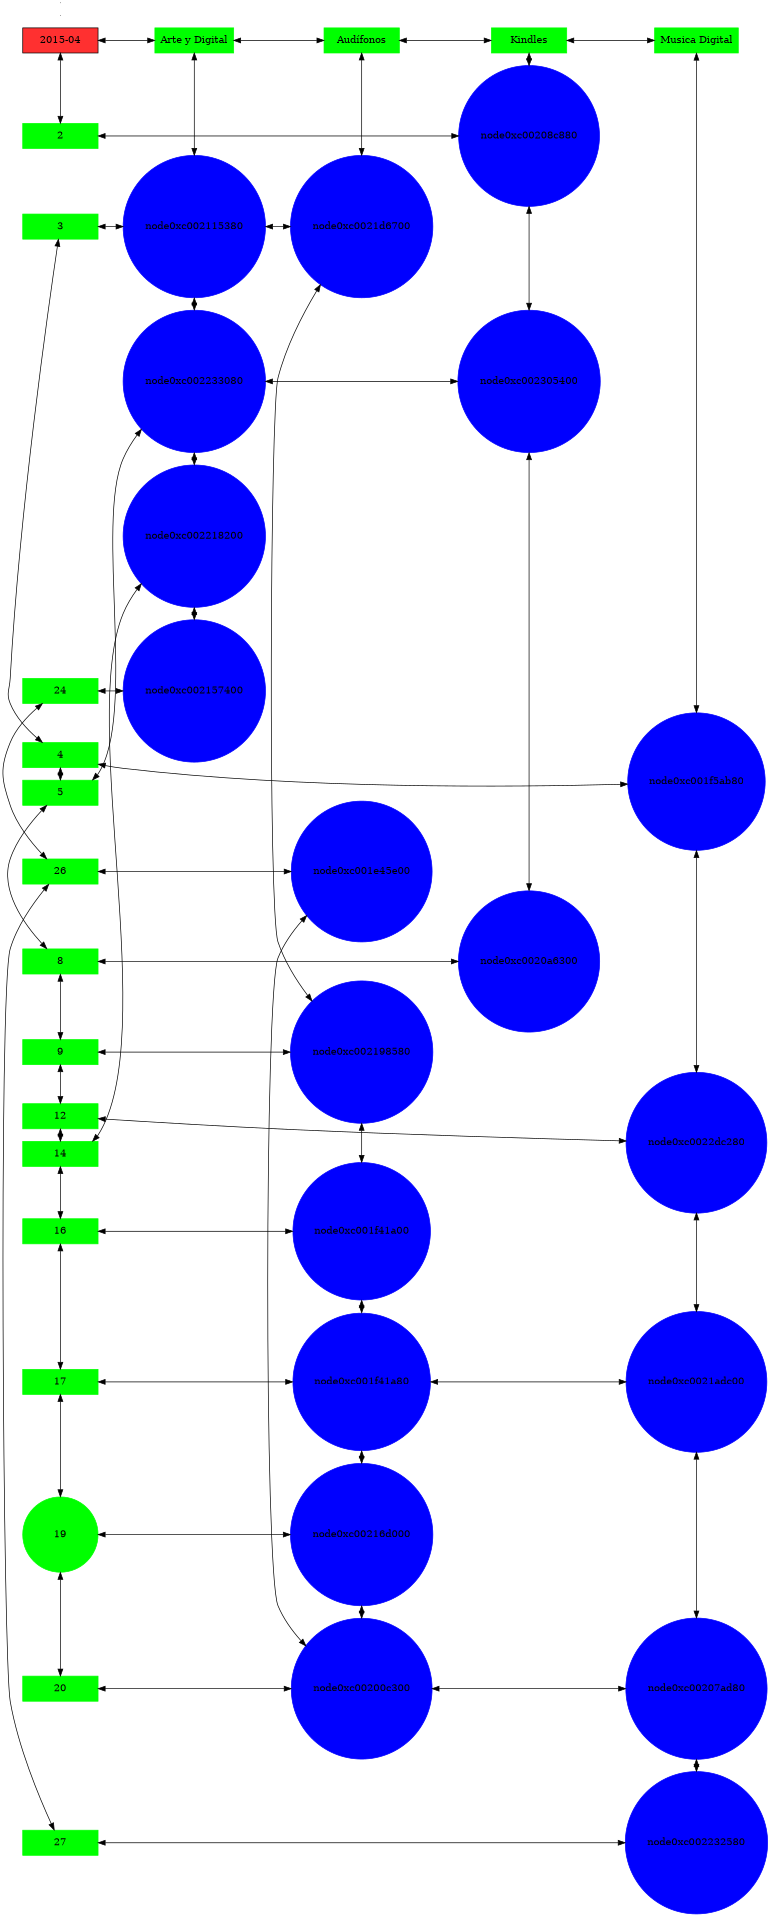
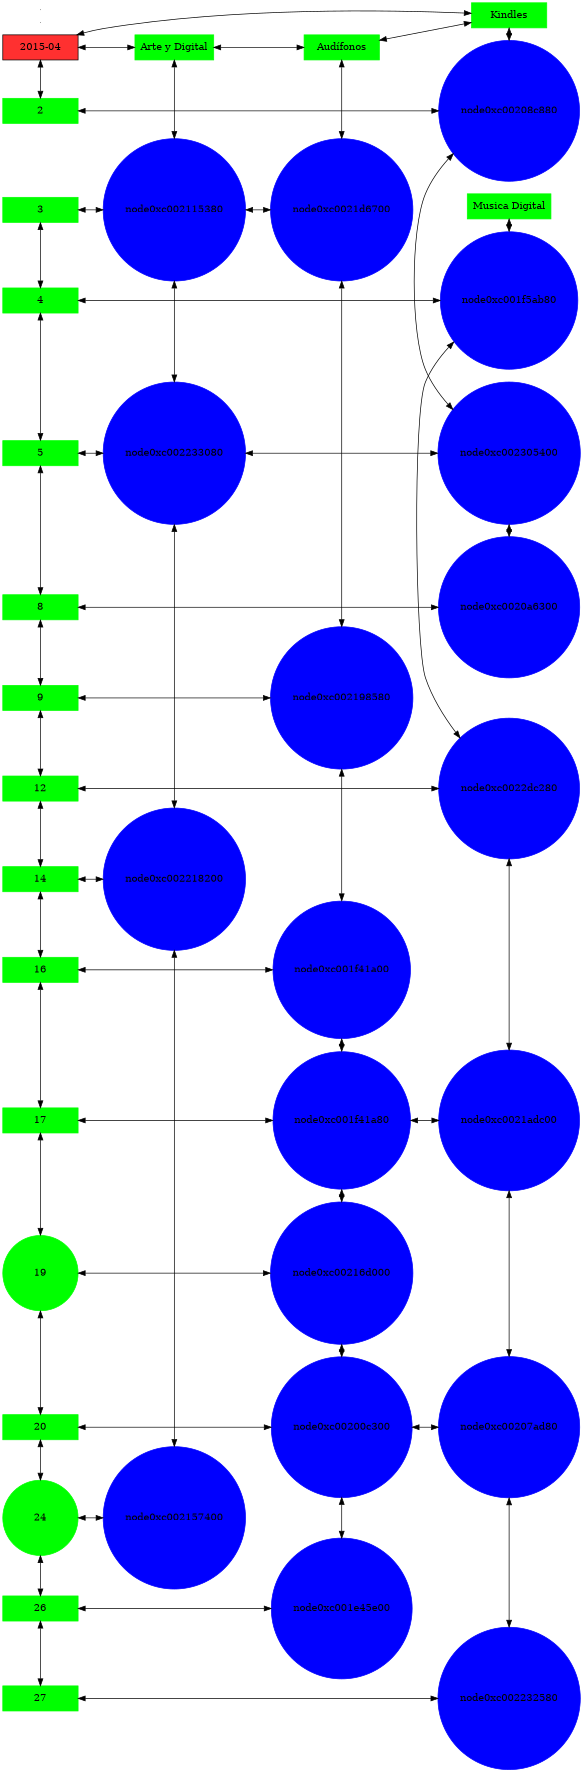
edge "Kindles" -- "Musica Digital": now "Kindles" -- "2015-04"
node "24": shape box -> circle
edge "20" -- "24": added
